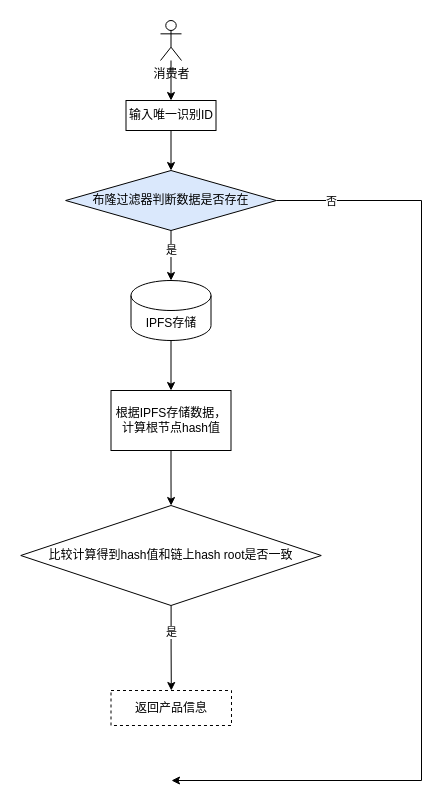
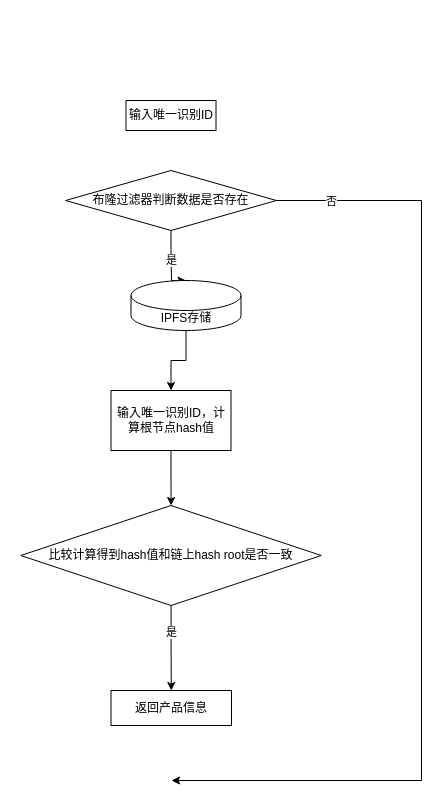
node "消费者": removed
edge "消费者" -> "输入唯一识别ID": removed
edge "输入唯一识别ID" -> "布隆过滤器判断数据是否存在": removed
node "布隆过滤器判断数据是否存在": fillcolor #dae8fc -> #ffffff
node "IPFS存储": size 80x60 -> 110x50
node "根据IPFS存储数据，计算根节点hash值": label "根据IPFS存储数据，计算根节点hash值" -> "输入唯一识别ID，计算根节点hash值"
node "返回产品信息": style dashed -> solid
